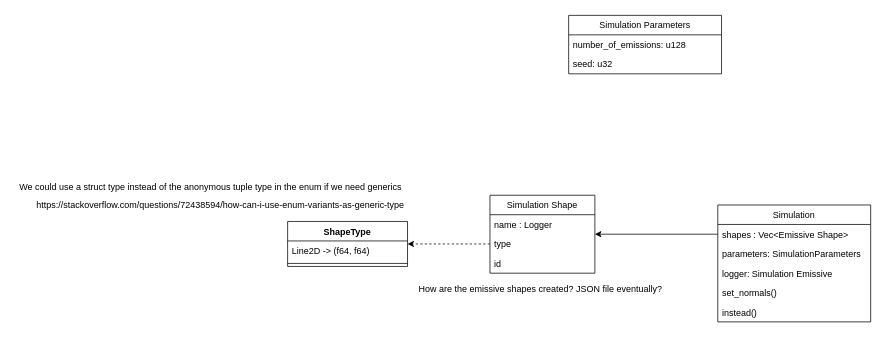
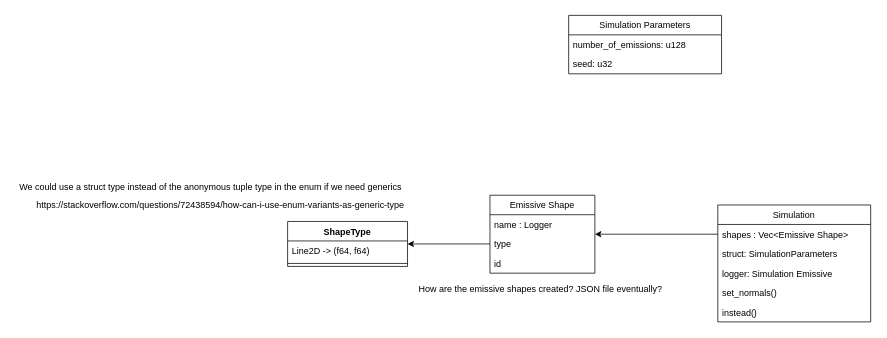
node "Simulation Shape": label "Simulation Shape" -> "Emissive Shape"
edge "type" -> "ShapeType": style dashed -> solid
node "parameters: SimulationParameters": label "parameters: SimulationParameters" -> "struct: SimulationParameters"
